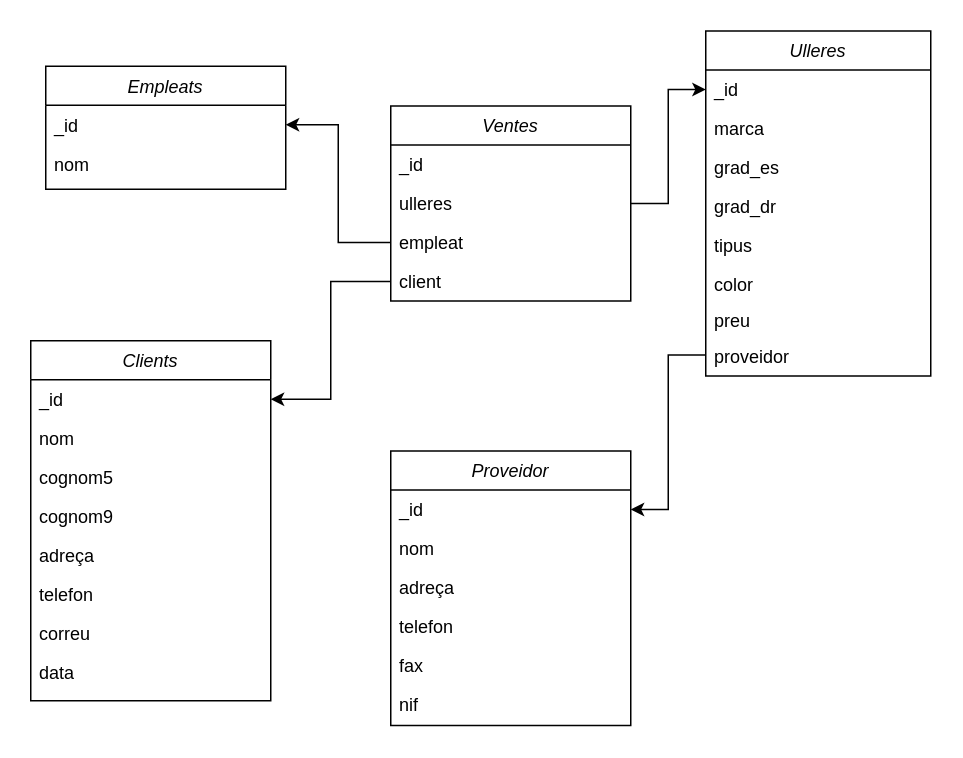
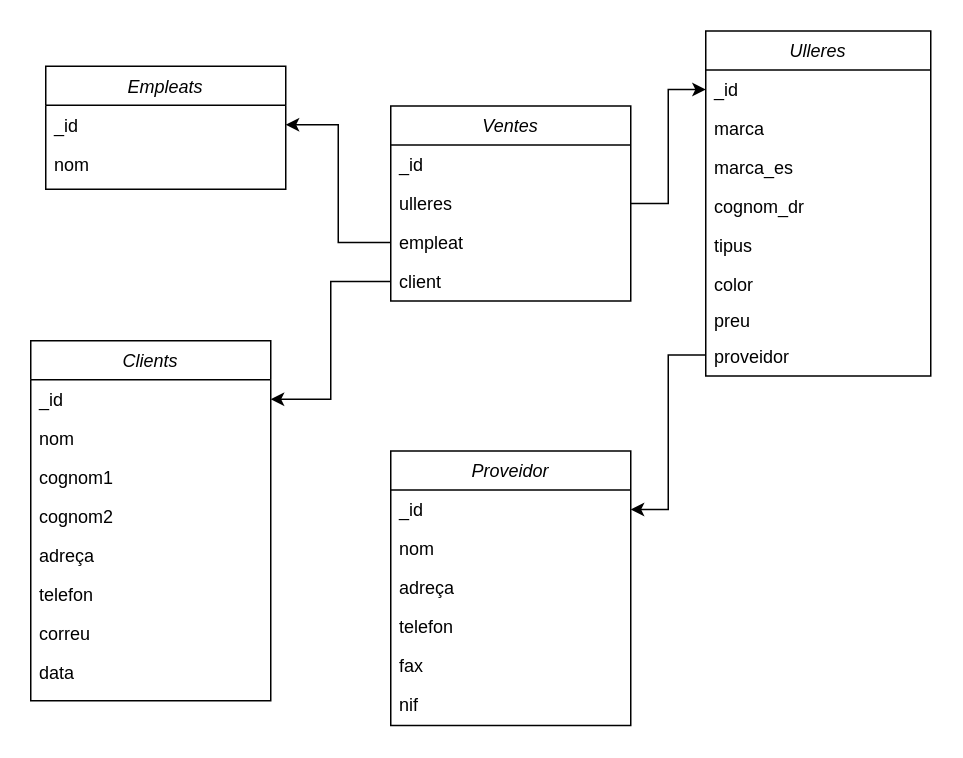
node "grad_es": label "grad_es" -> "marca_es"
node "grad_dr": label "grad_dr" -> "cognom_dr"
node "cognom5": label "cognom5" -> "cognom1"
node "cognom9": label "cognom9" -> "cognom2"
